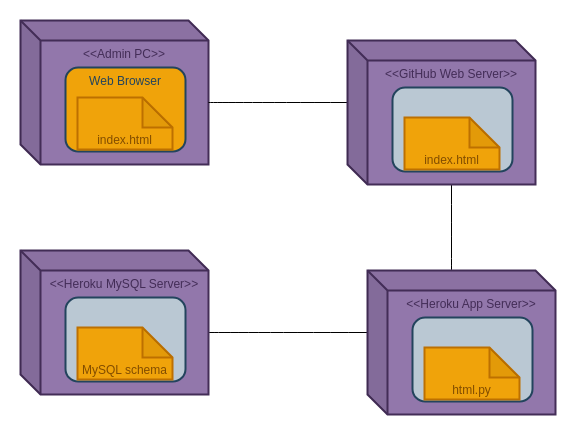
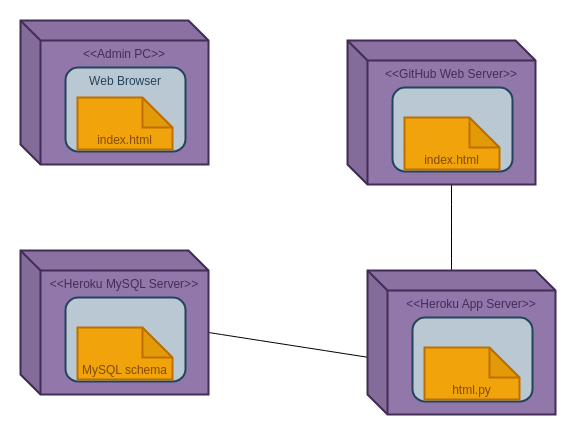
node "Web Browser": fillcolor #f0a30a -> #bac8d3
edge "<<Admin PC>>" -- "<<GitHub Web Server>>": removed
edge "<<Heroku MySQL Server>>" -- "<<Heroku App Server>>": now "<<Heroku MySQL Server>>" -- "html.py"
